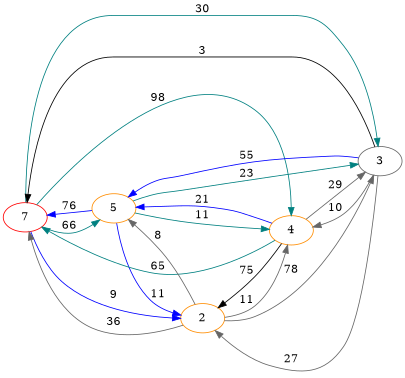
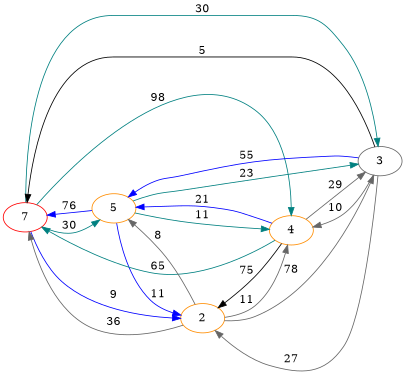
edge "3" -> "7": label "3" -> "5"
edge "7" -> "5": label "66" -> "30"
